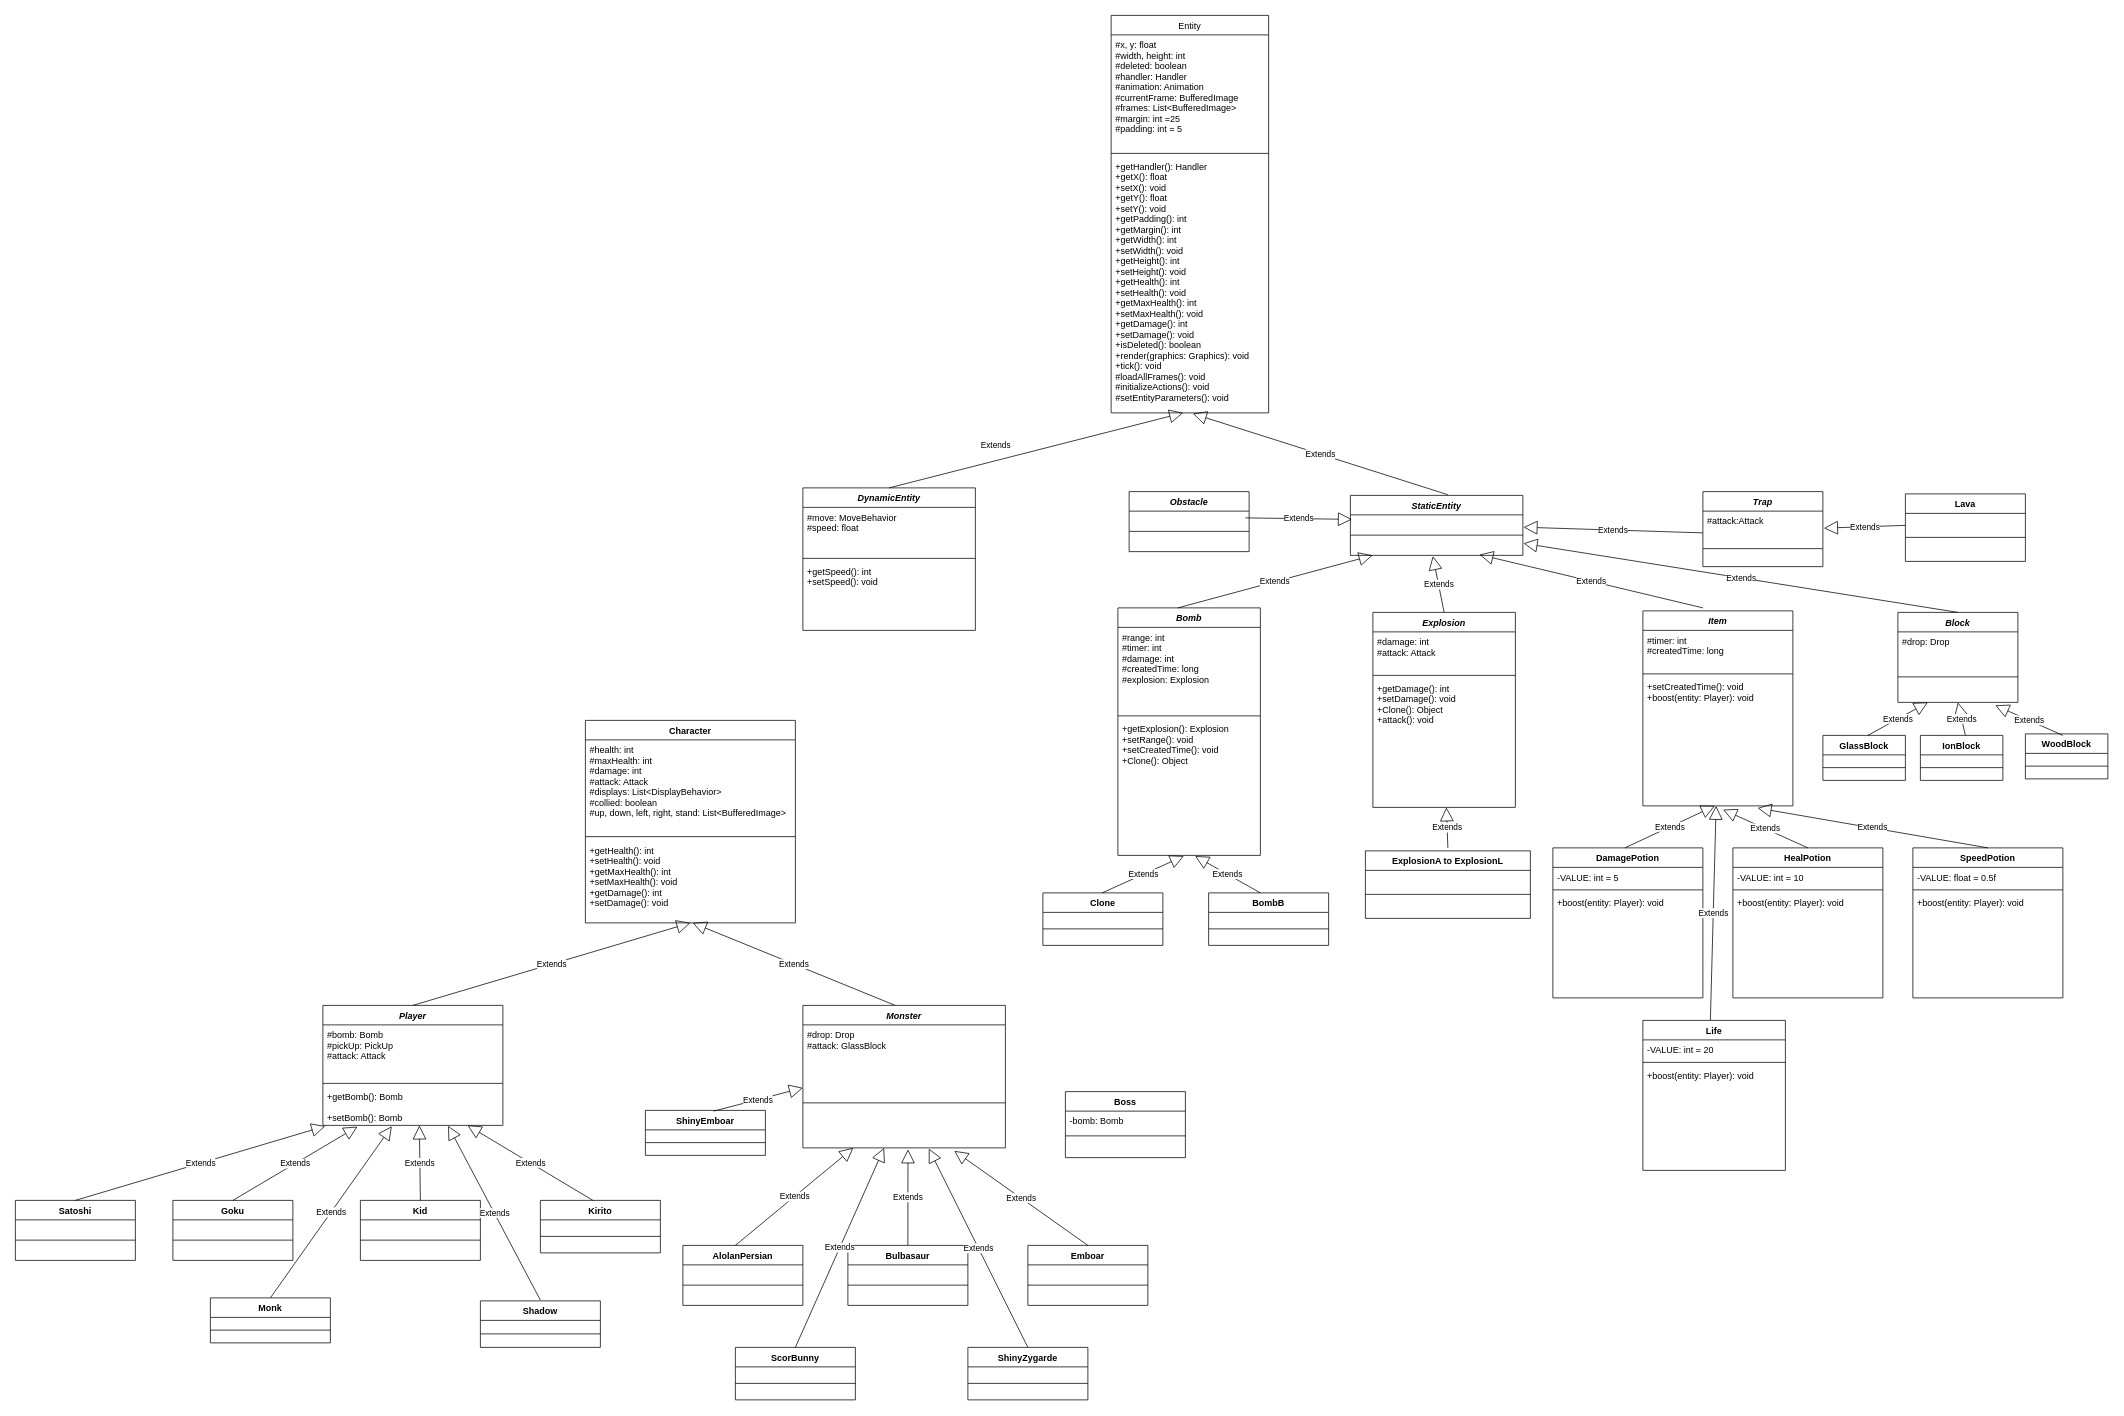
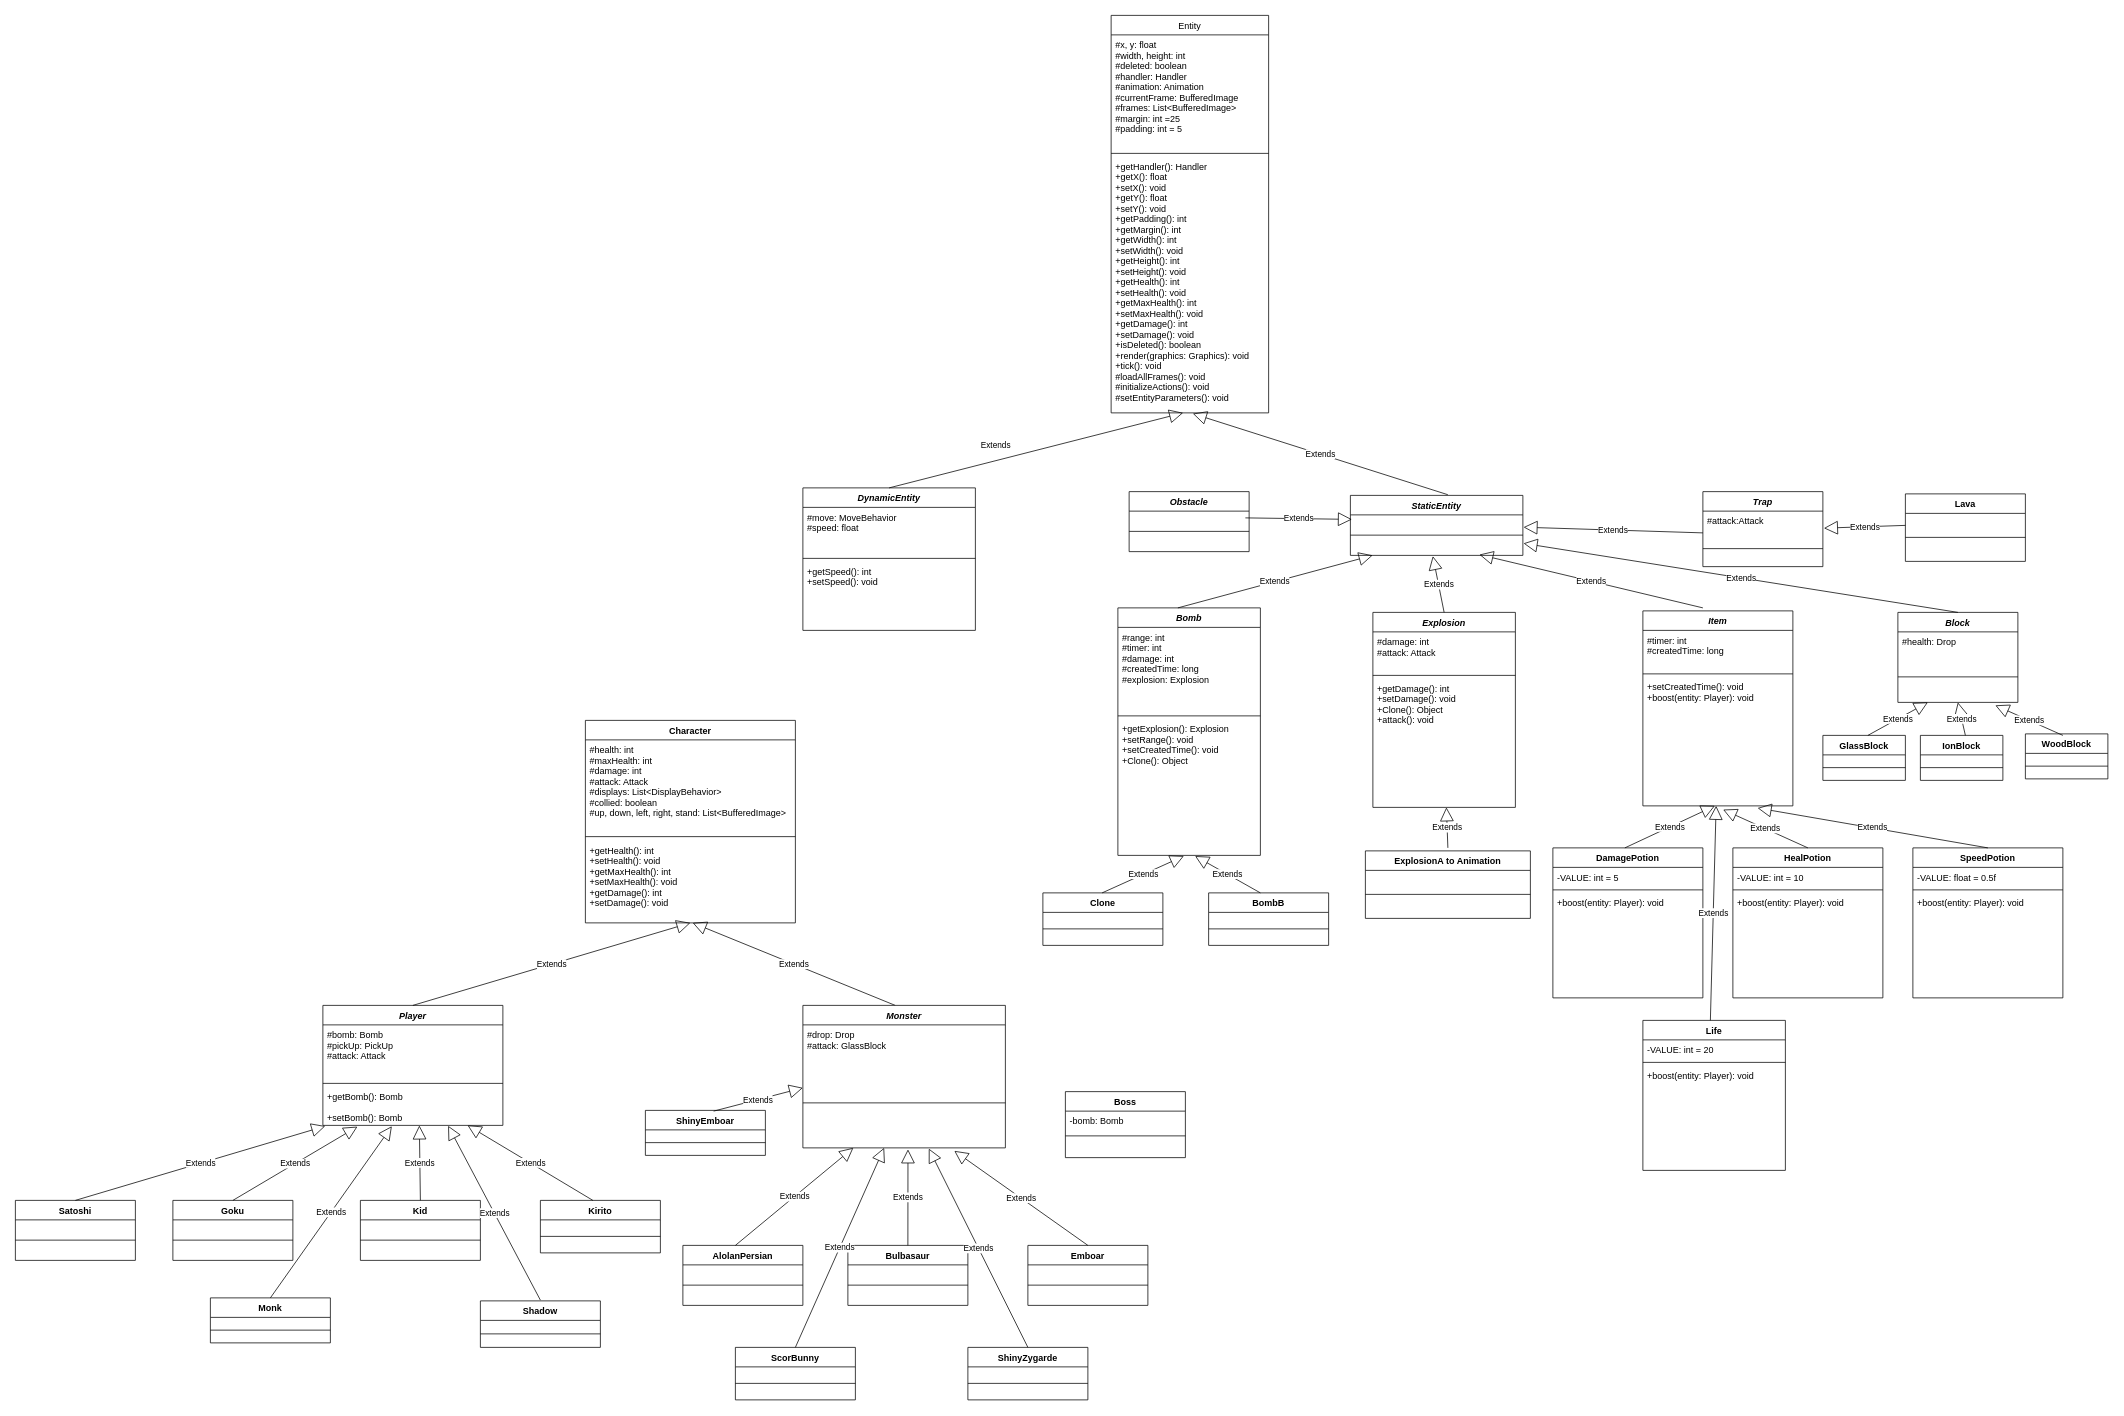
node "#drop: Drop": label "#drop: Drop" -> "#health: Drop"
node "ExplosionA to ExplosionL": label "ExplosionA to ExplosionL" -> "ExplosionA to Animation"
